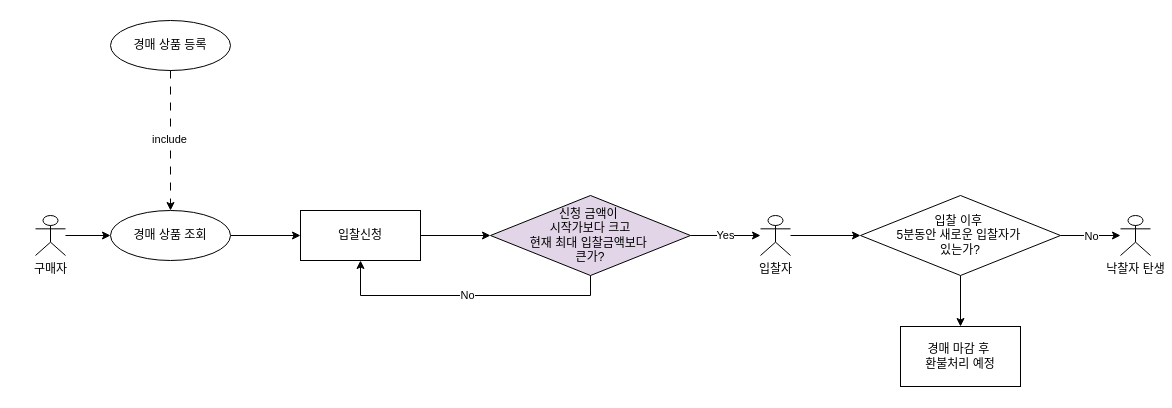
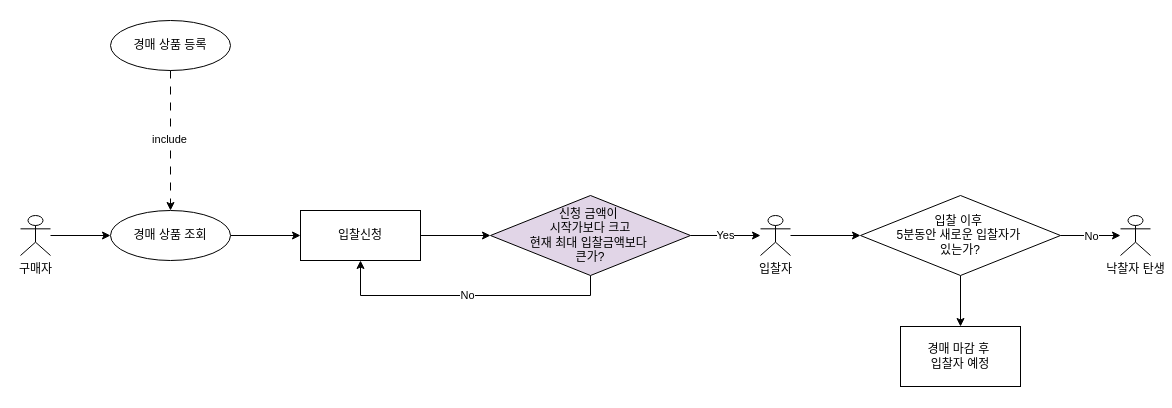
node "구매자": moved (51, 236) -> (36, 236)
node "경매 마감 후 환불처리 예정": label "경매 마감 후 환불처리 예정" -> "경매 마감 후 입찰자 예정"
